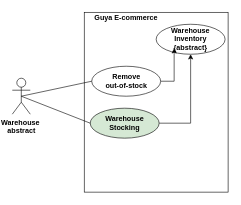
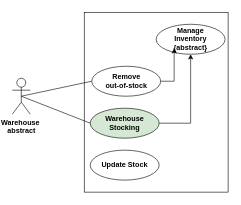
node "Guya E-commerce": removed
node "Warehouse Inventory {abstract}": label "Warehouse Inventory {abstract}" -> "Manage Inventory {abstract}"
node "Update Stock": added
